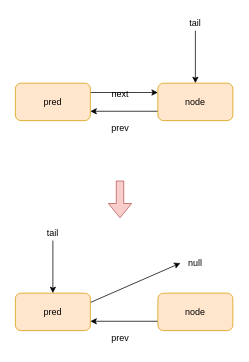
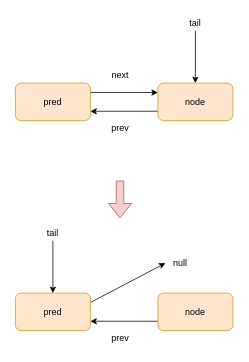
node "next": moved (120, 94) -> (120, 75)
node "null": moved (195, 263) -> (180, 263)
